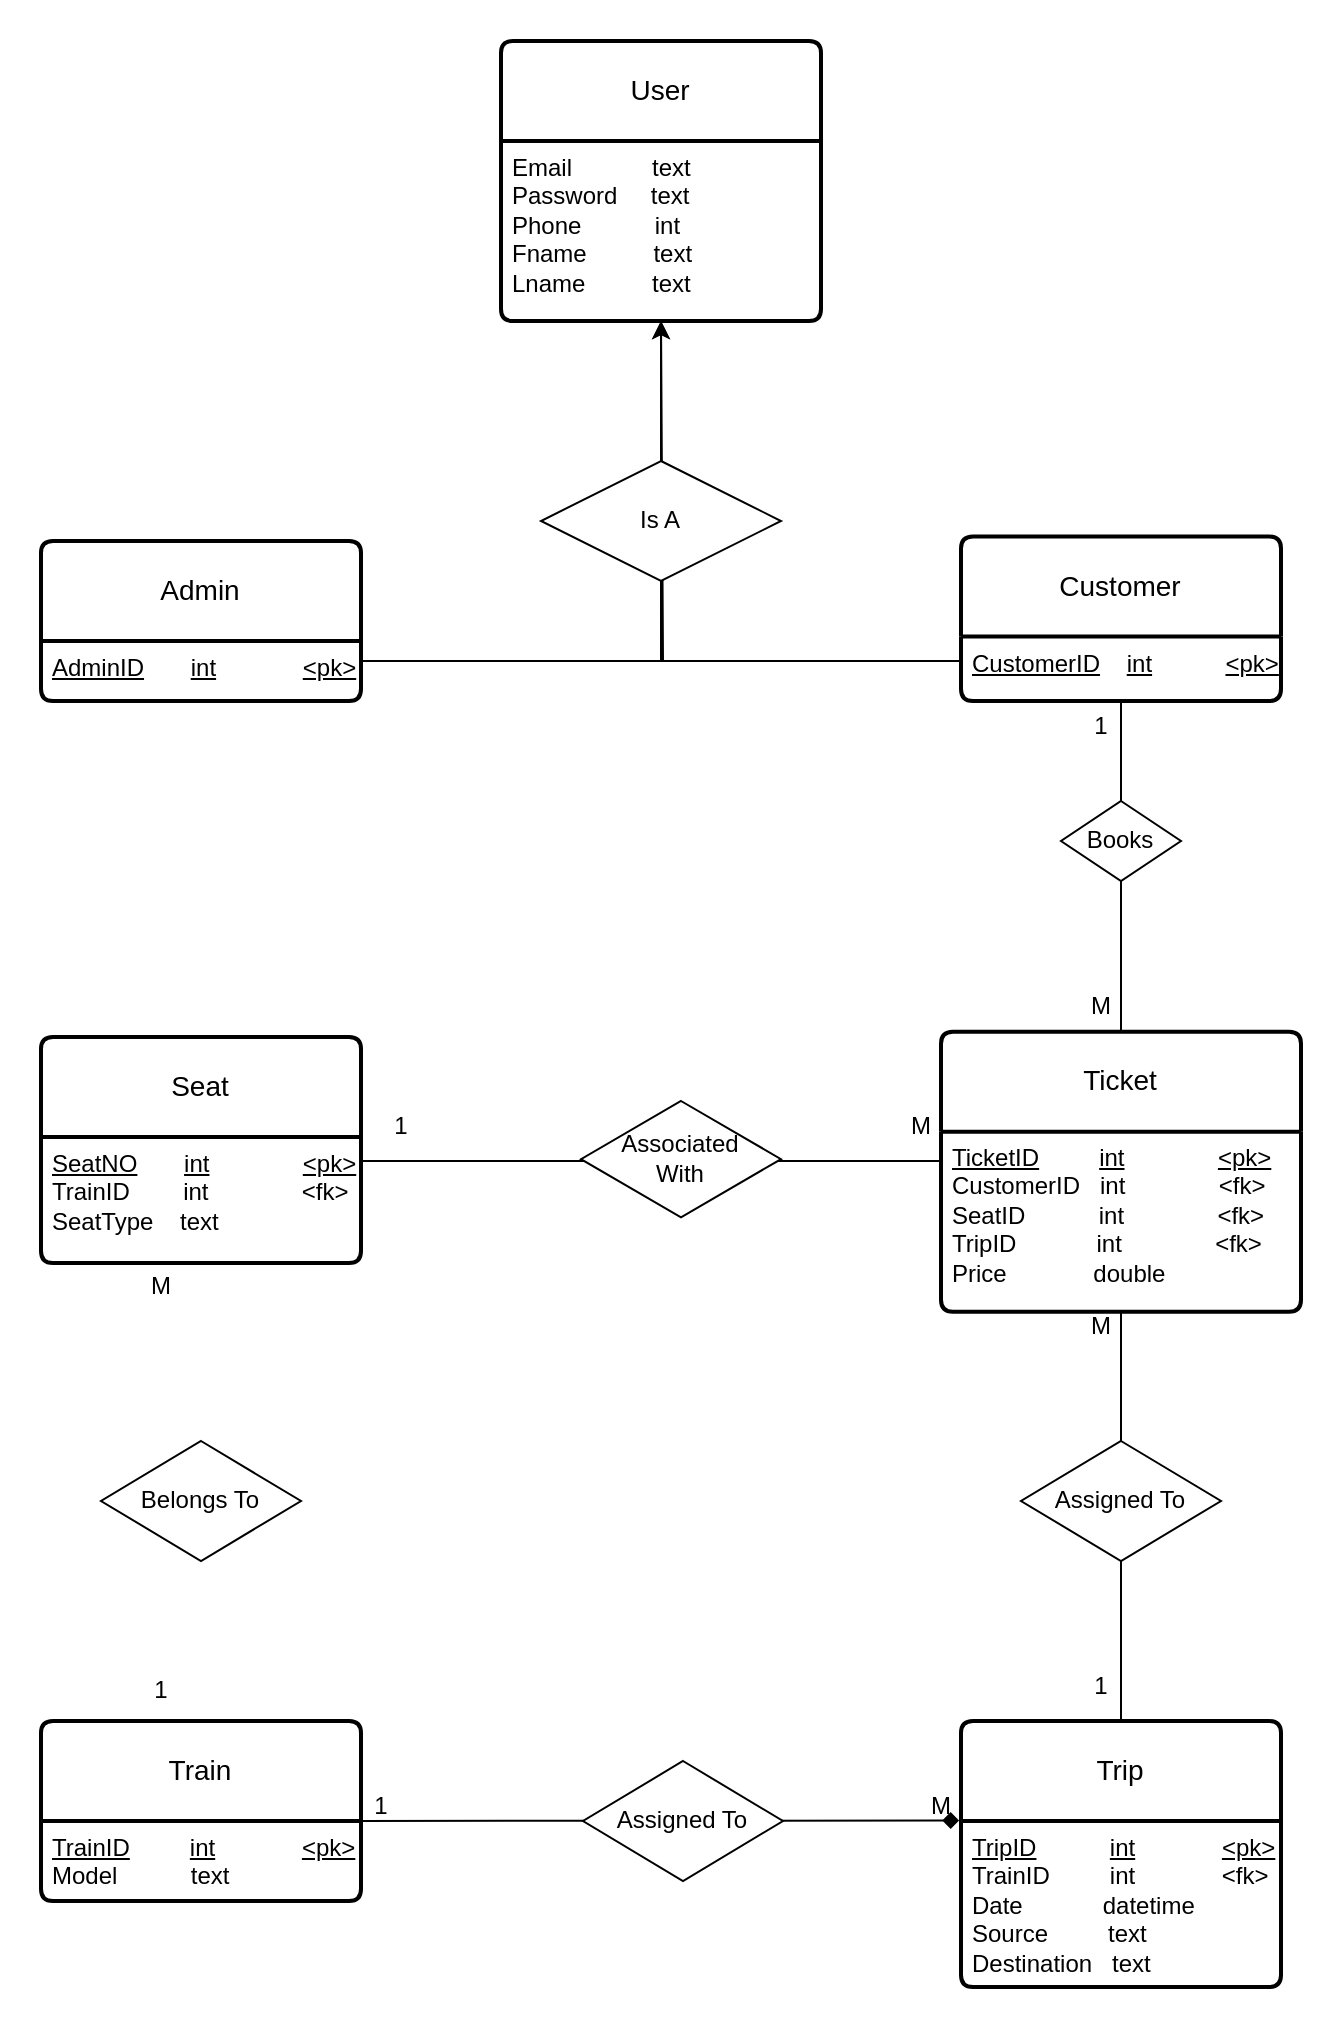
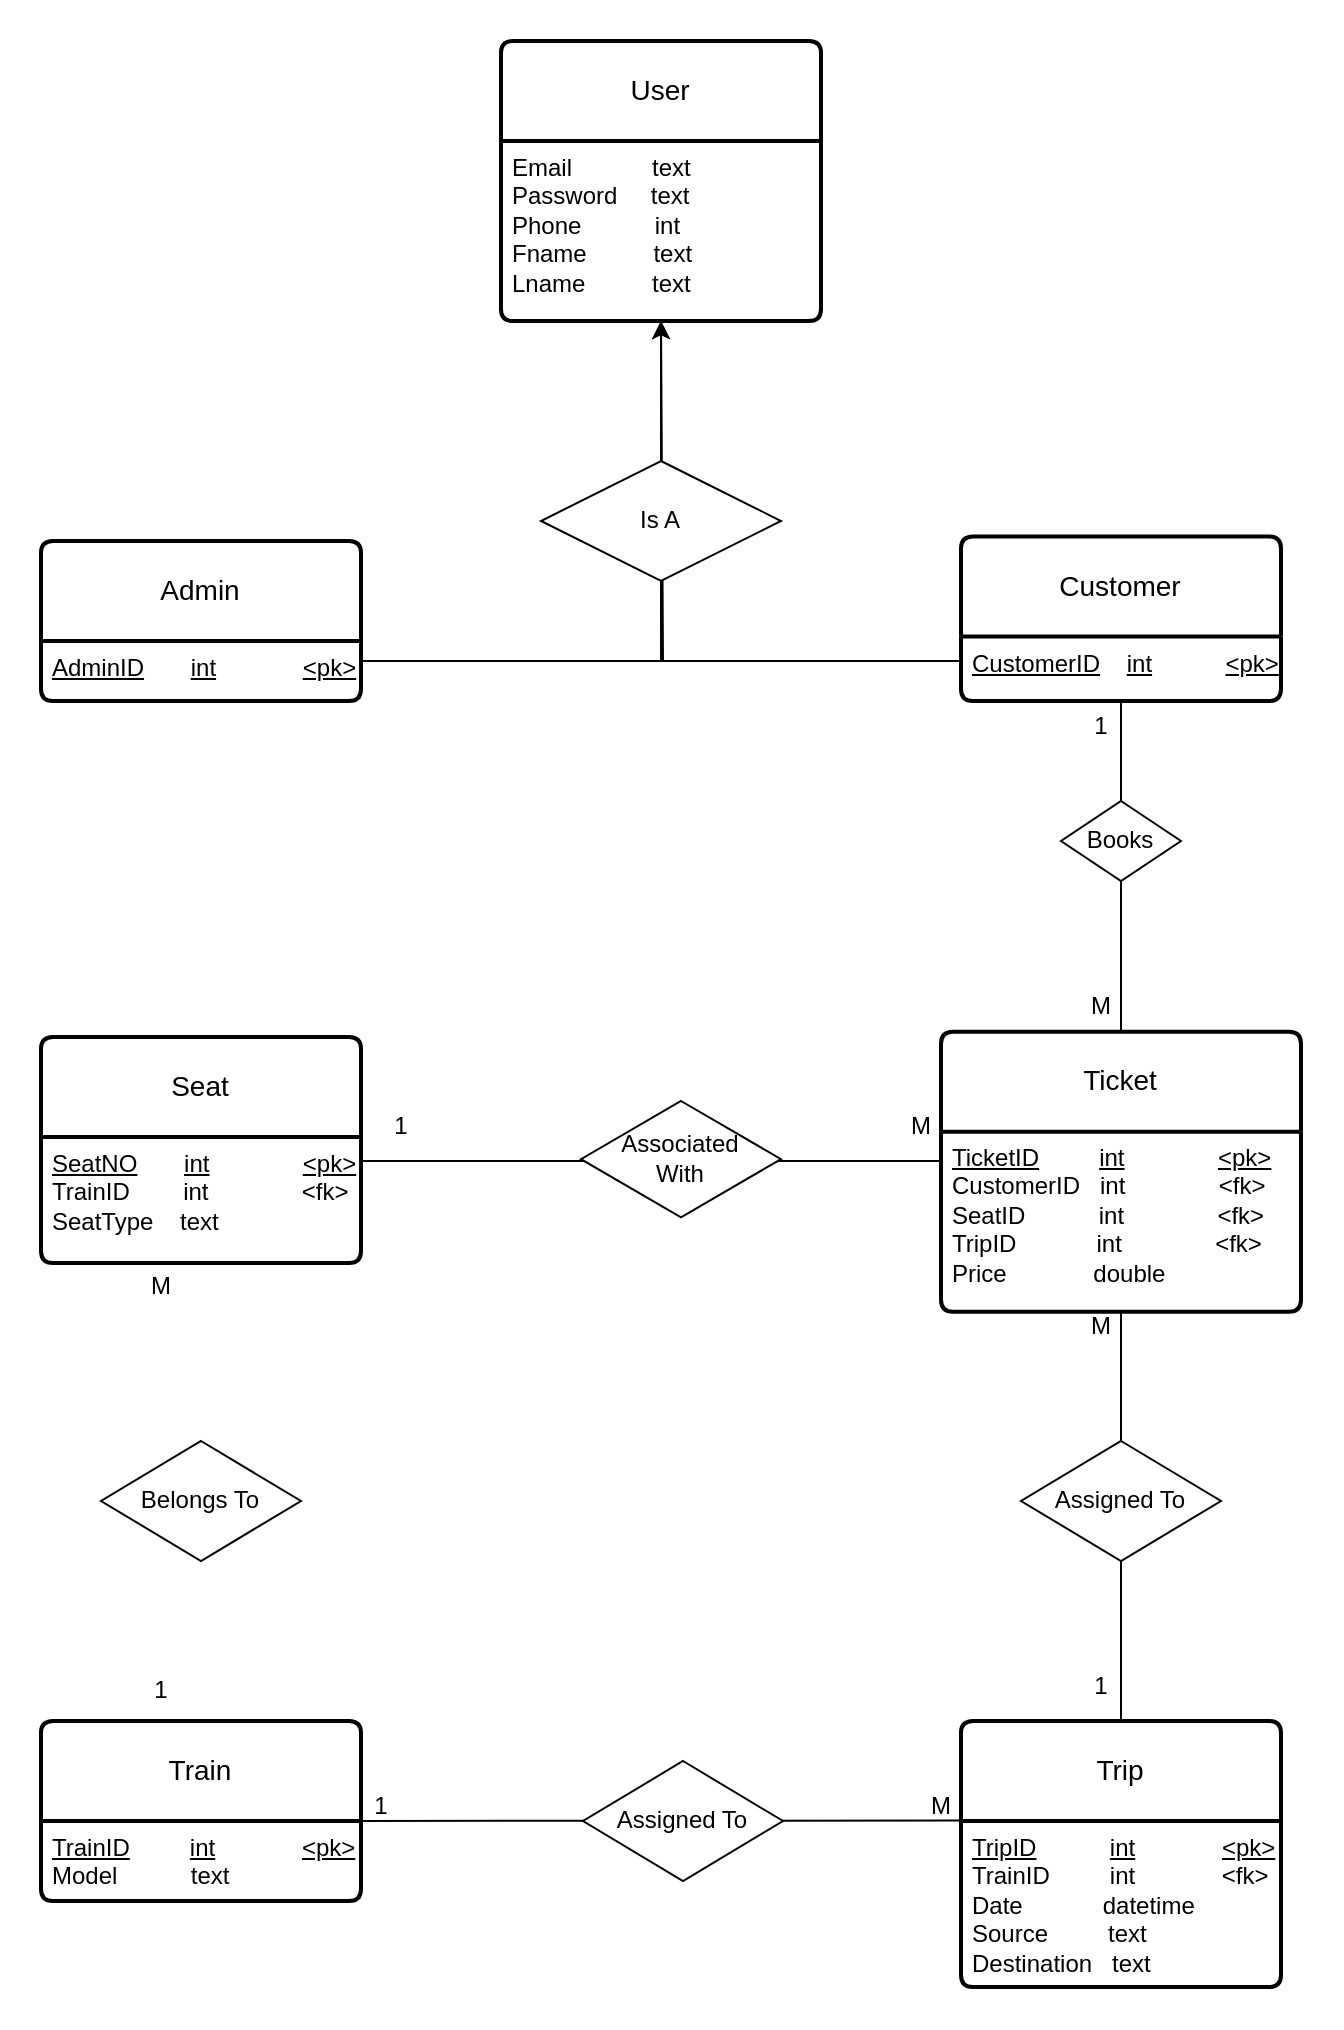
edge "TrainID int <pk> Model text" -> "Trip": arrowhead diamond -> none
